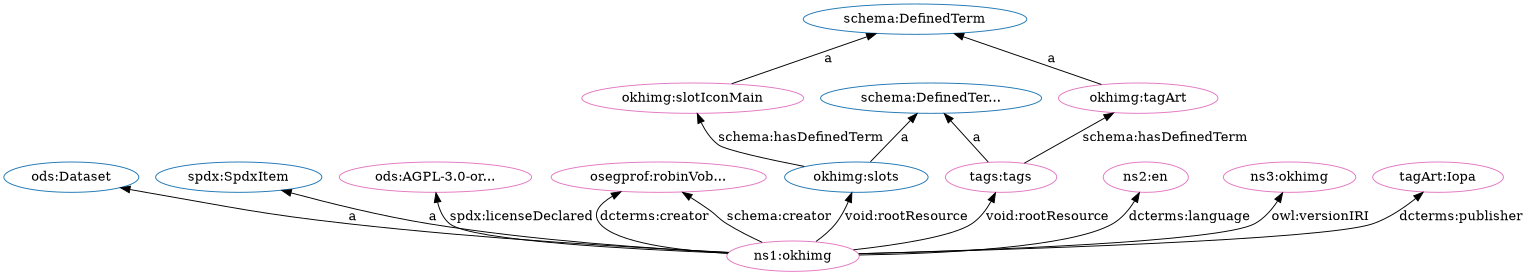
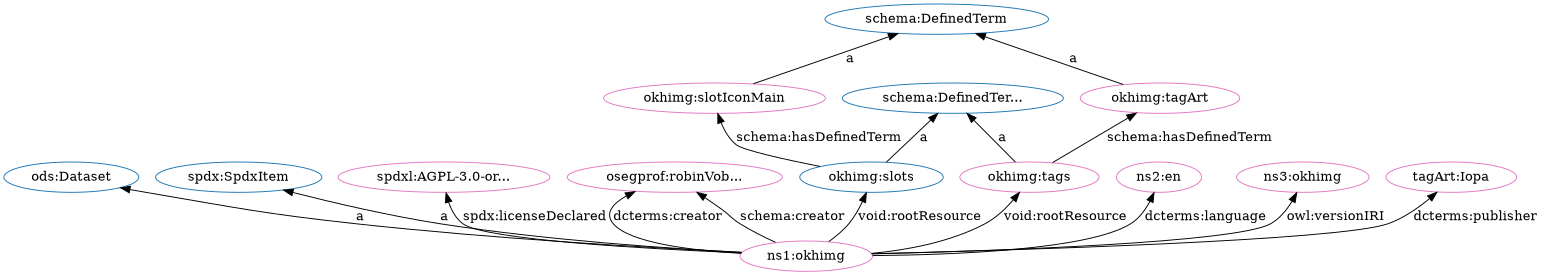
node "ods:AGPL-3.0-or...": label "ods:AGPL-3.0-or..." -> "spdxl:AGPL-3.0-or..."
node "tags:tags": label "tags:tags" -> "okhimg:tags"
